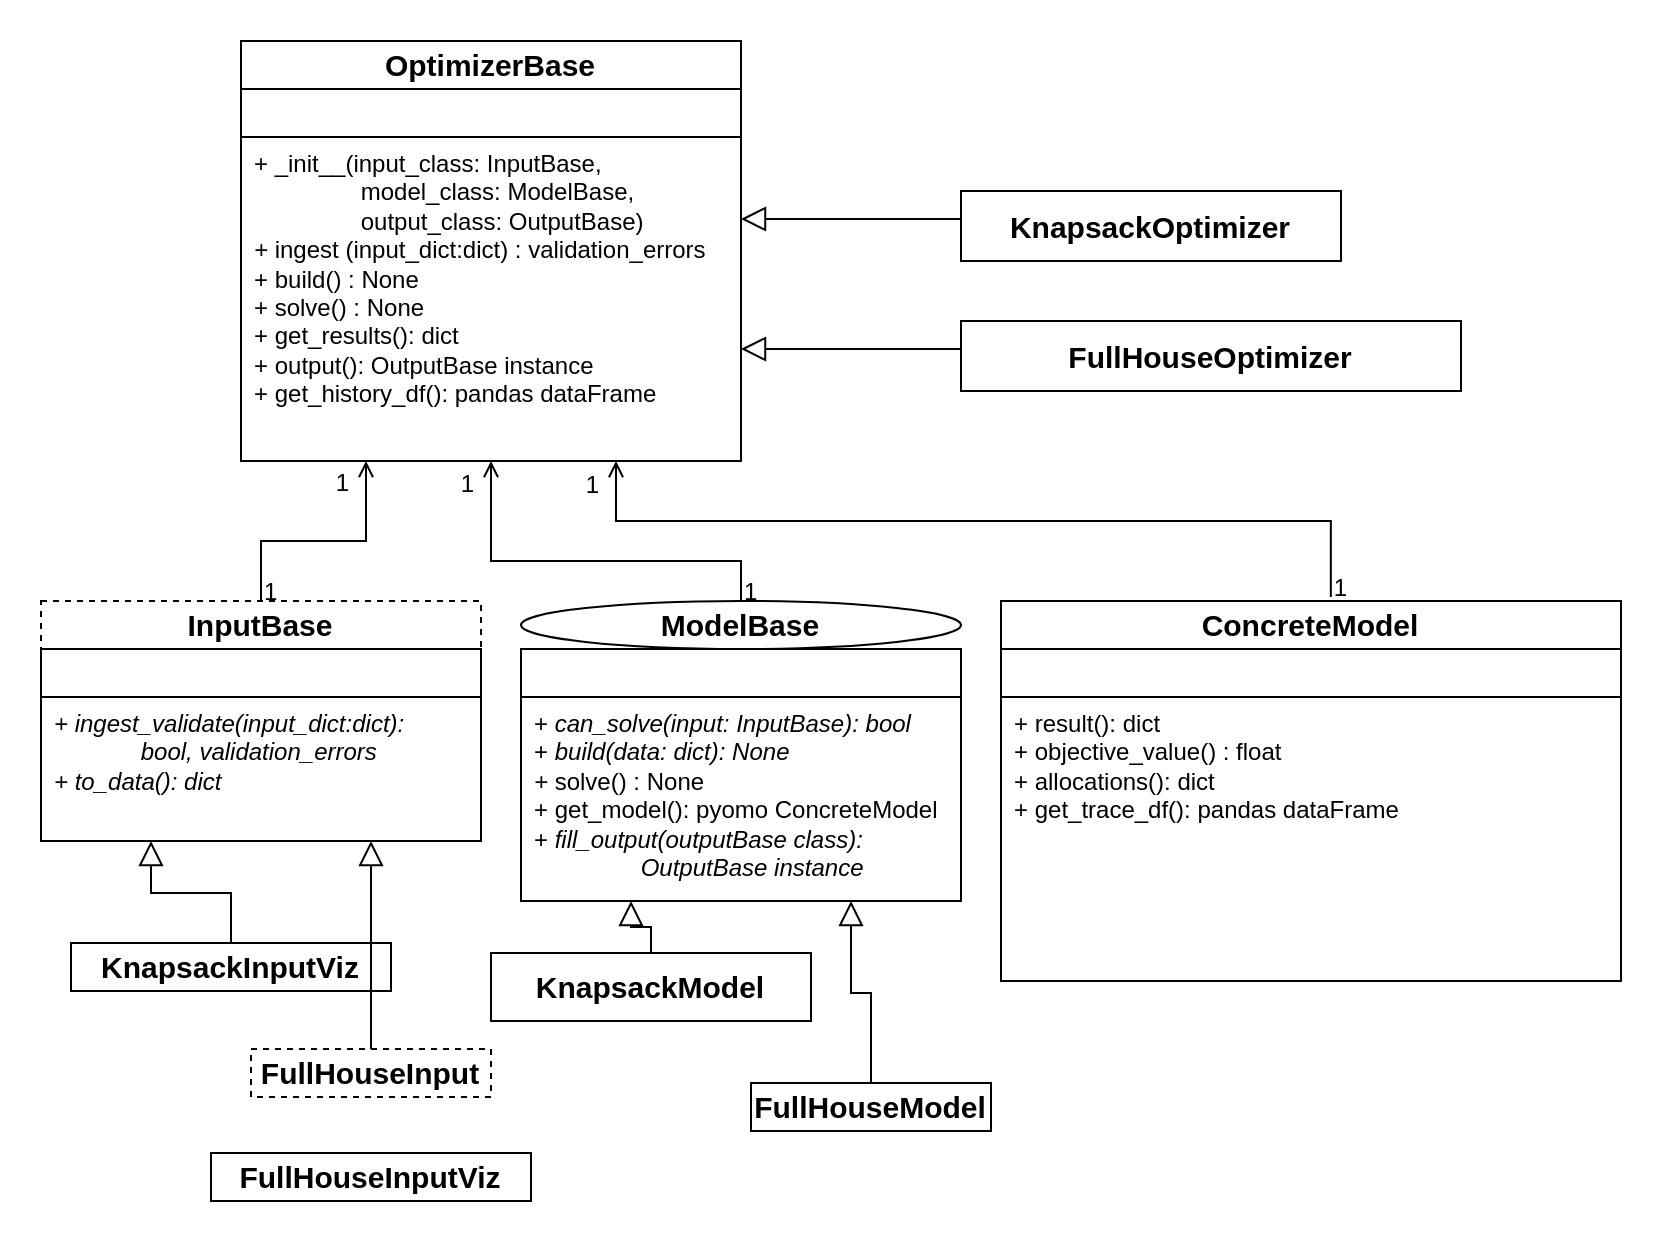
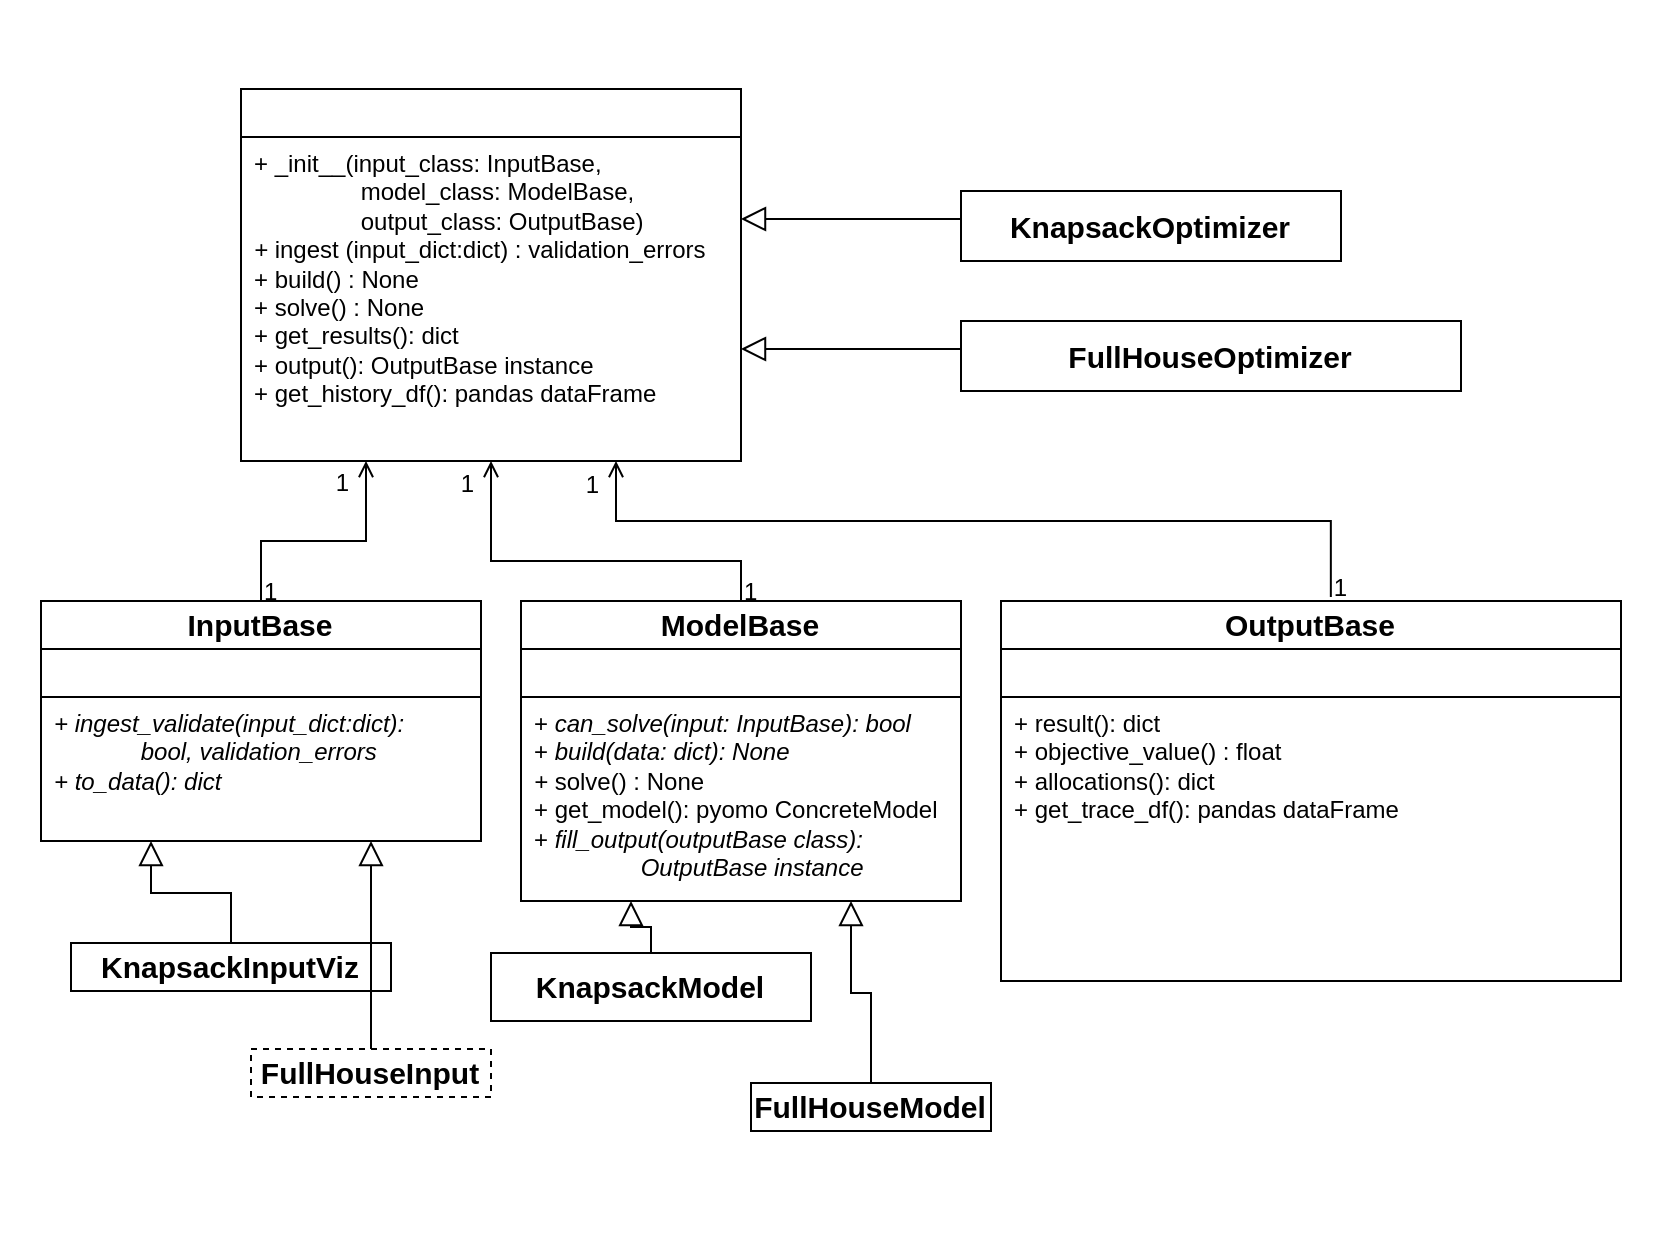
node "OptimizerBase": removed
node "InputBase": style dashed -> solid
node "ModelBase": shape ellipse -> rectangle
node "ConcreteModel": label "ConcreteModel" -> "OutputBase"
node "FullHouseInputViz": removed
